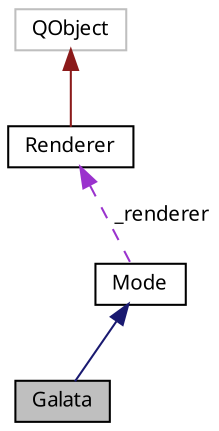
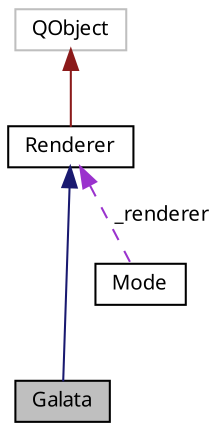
edge "Galata" -> "Mode": now "Galata" -> "Renderer"
